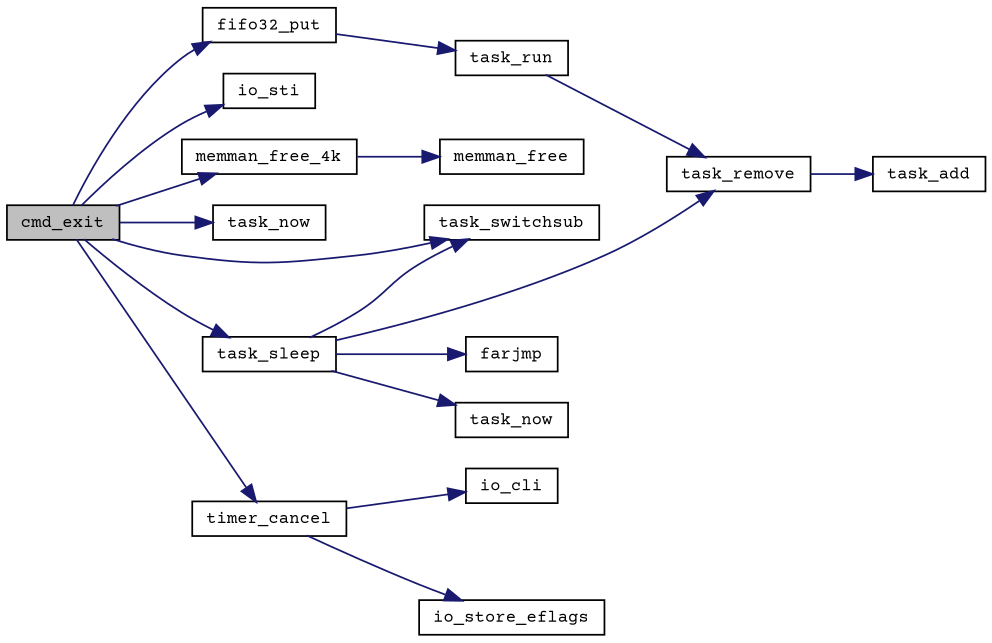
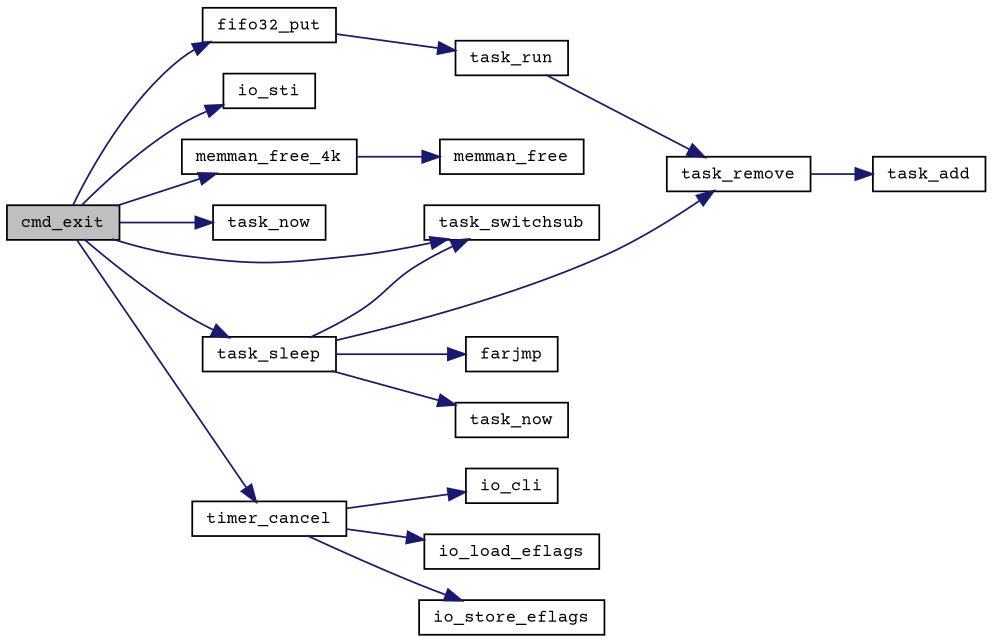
node "io_load_eflags": added
